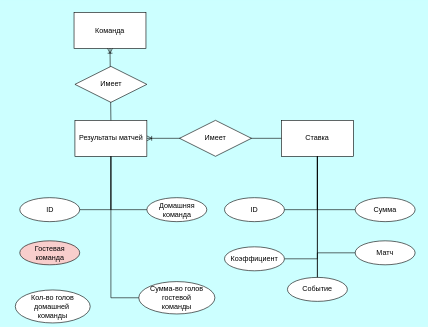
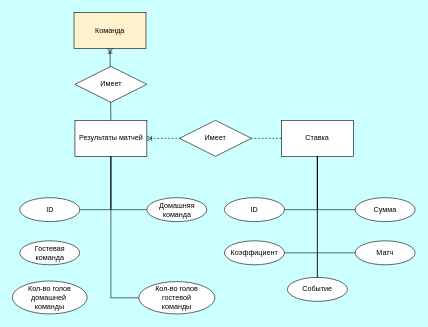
node "Команда": fillcolor #ffffff -> #fff2cc
edge "Ставка" -> "Результаты матчей": style solid -> dashed
node "Гостевая команда": fillcolor #f8cecc -> #ffffff
node "Коэффициент": moved (255, 259) -> (255, 253)
node "Сумма-во голов гостевой команды": label "Сумма-во голов гостевой команды" -> "Кол-во голов гостевой команды"
node "Кол-во голов домашней команды": moved (53, 307) -> (50, 298)
